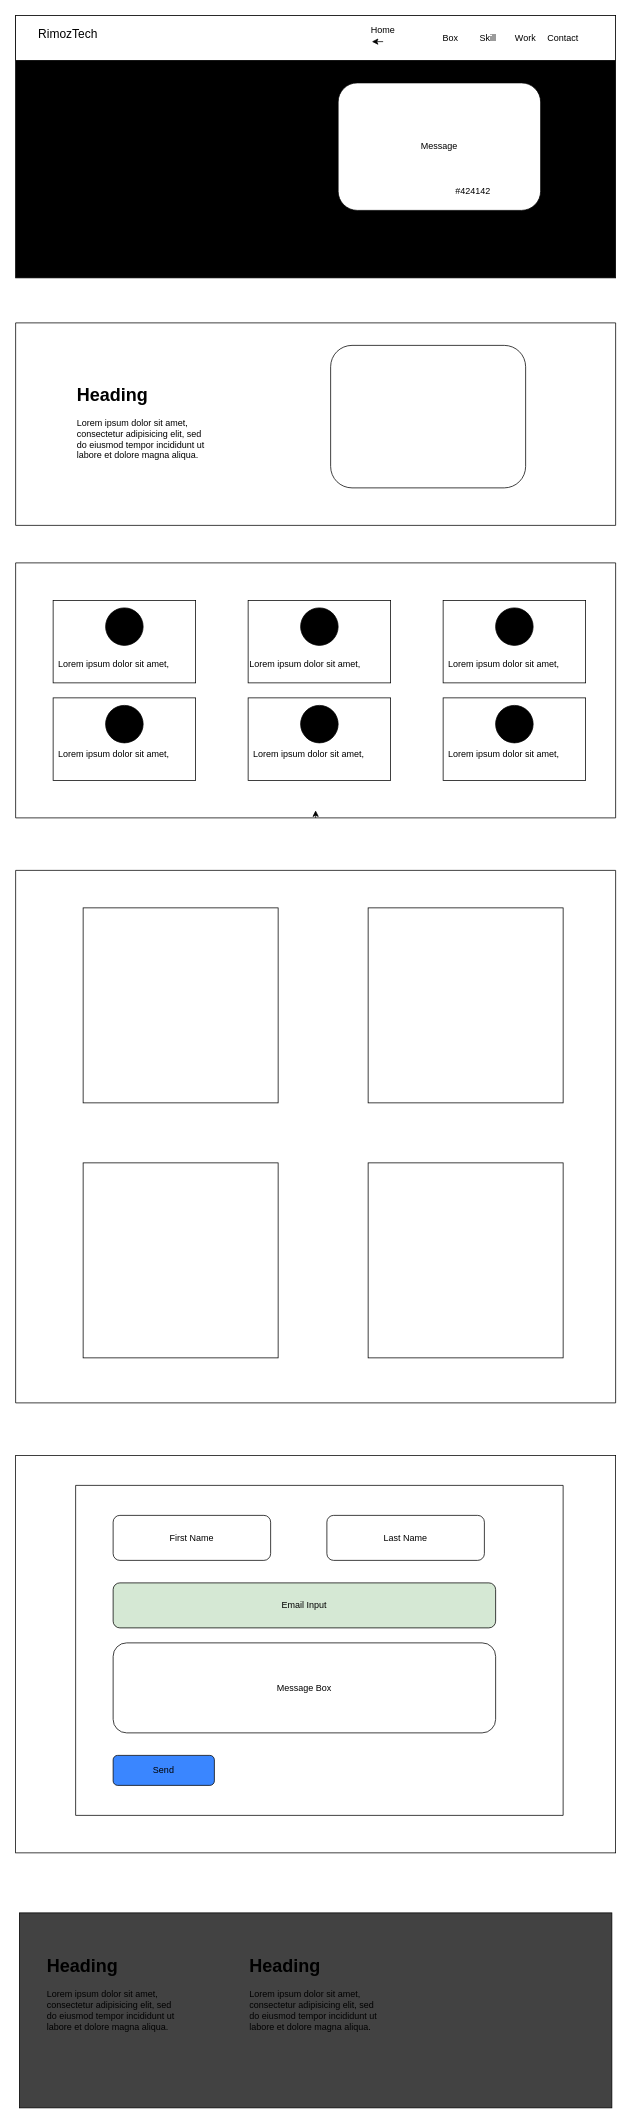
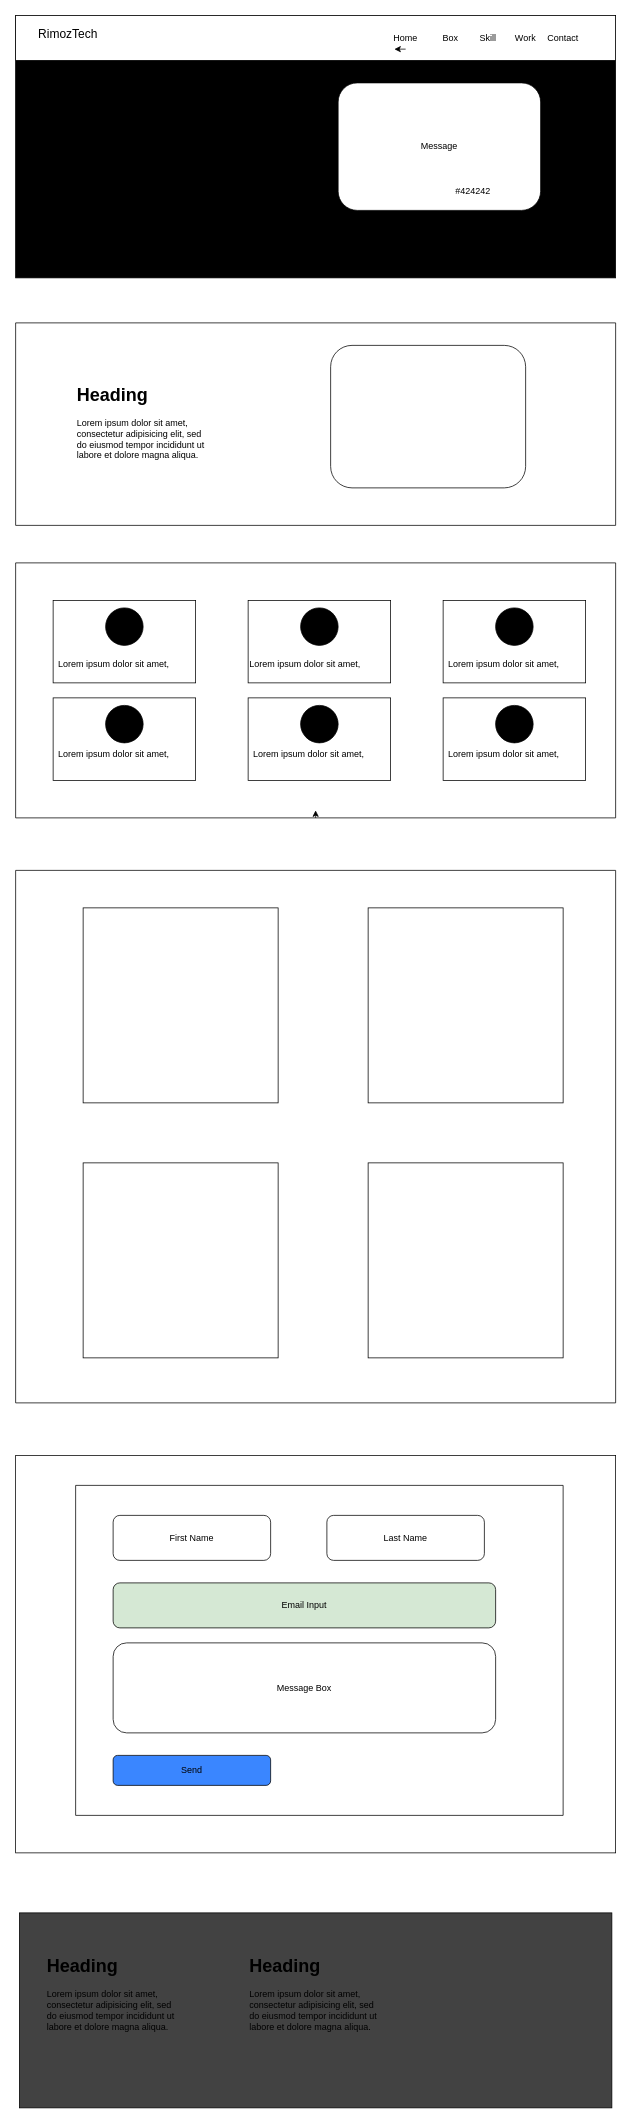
node "Home": moved (383, 30) -> (405, 38)
node "#424142": label "#424142" -> "#424242"
node "Send": size 101x30 -> 158x30
